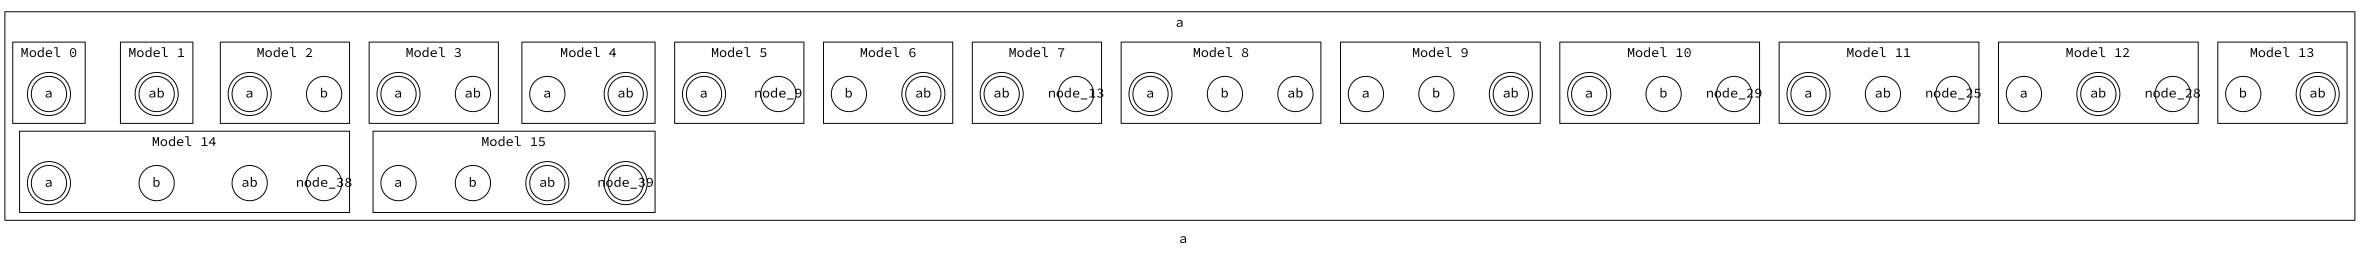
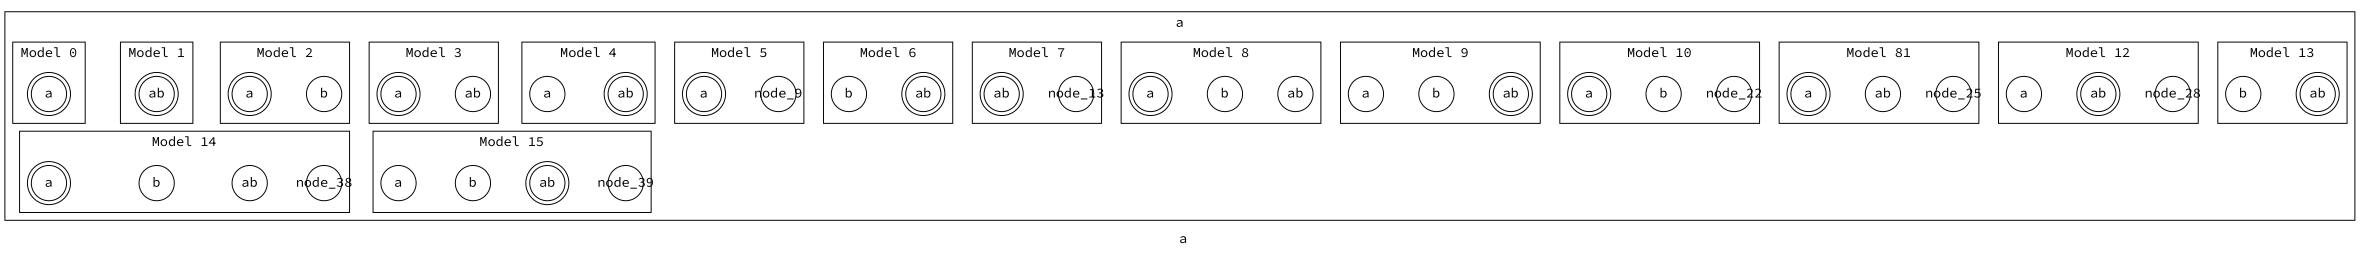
cluster "Model 11": label "Model 11" -> "Model 81"
node "node_29": label "node_29" -> "node_22"
node "node_39": shape doublecircle -> circle
